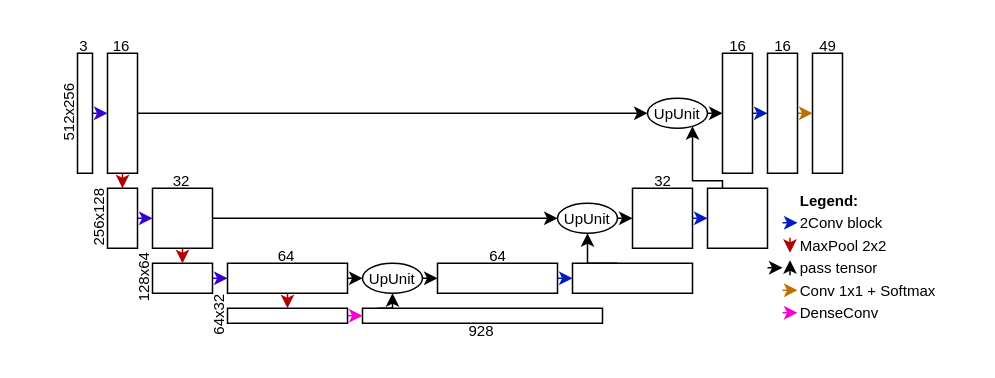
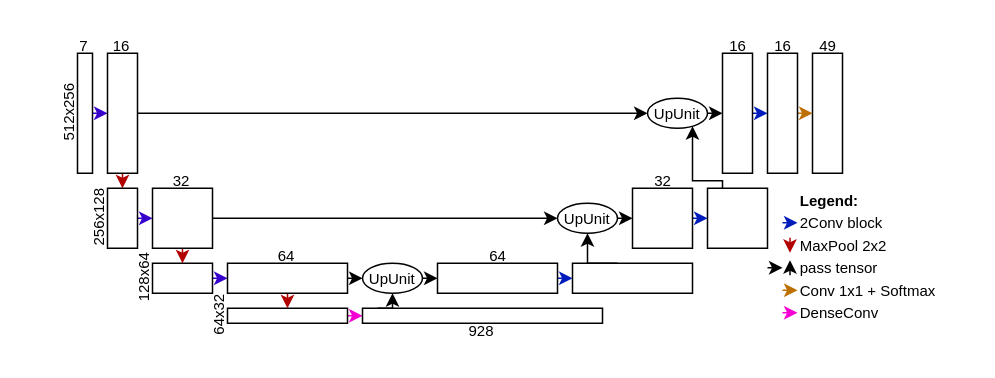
node "3": label "3" -> "7"
